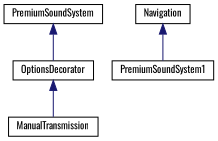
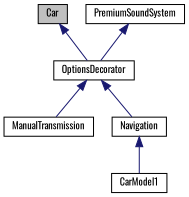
node "Car": added
node "PremiumSoundSystem1": label "PremiumSoundSystem1" -> "CarModel1"
edge "Navigation" -> "OptionsDecorator": added
